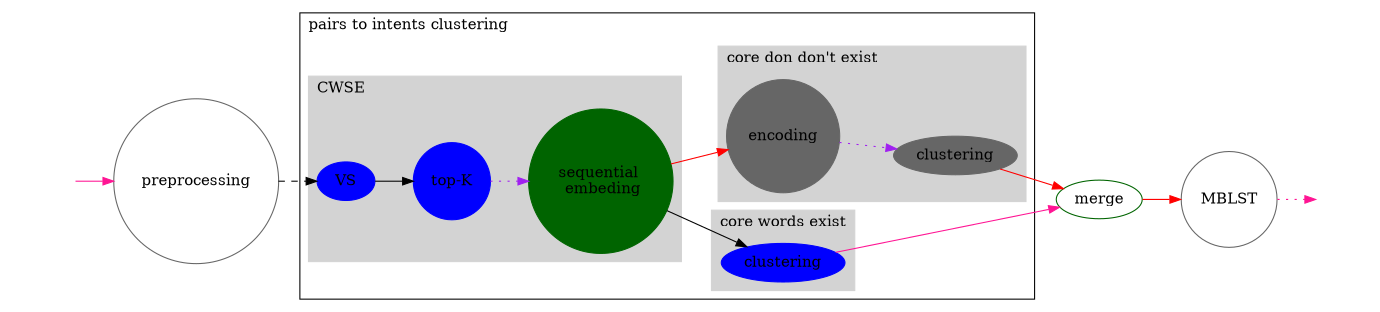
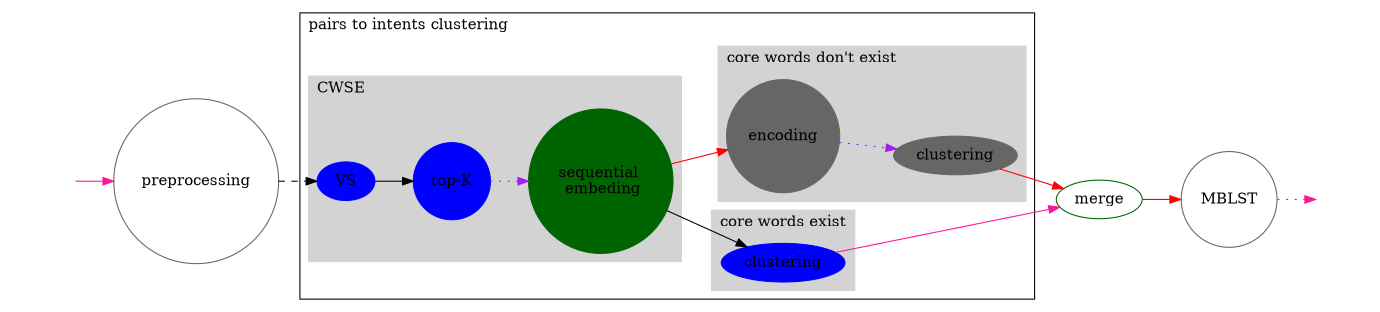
cluster "core don don't exist": label "core don don't exist" -> "core words don't exist"
